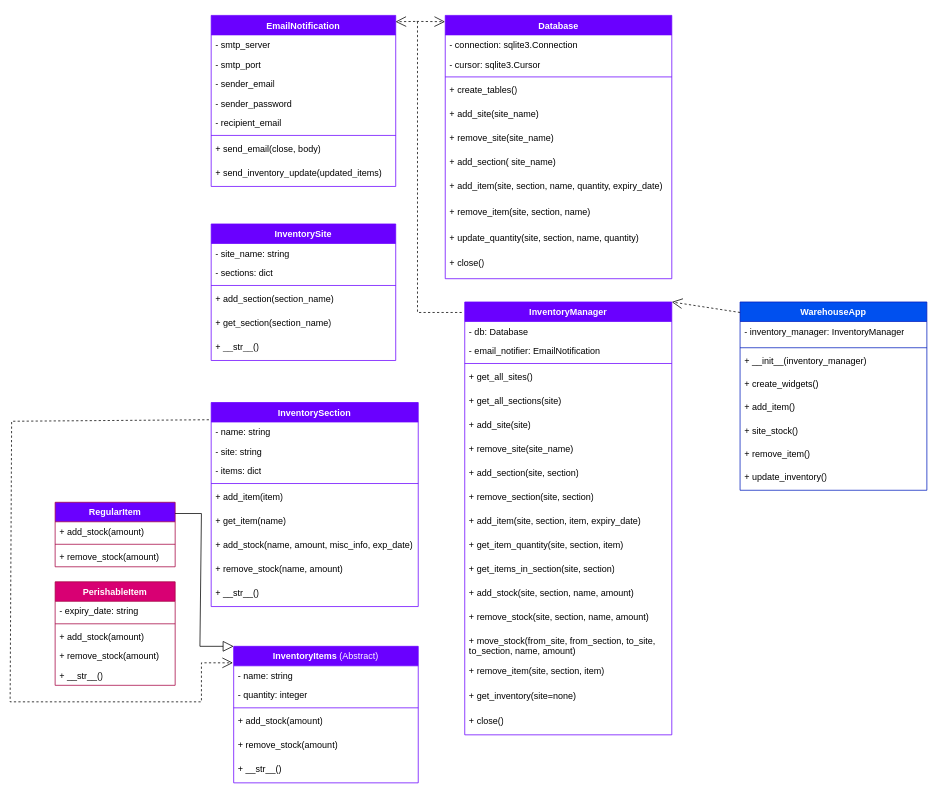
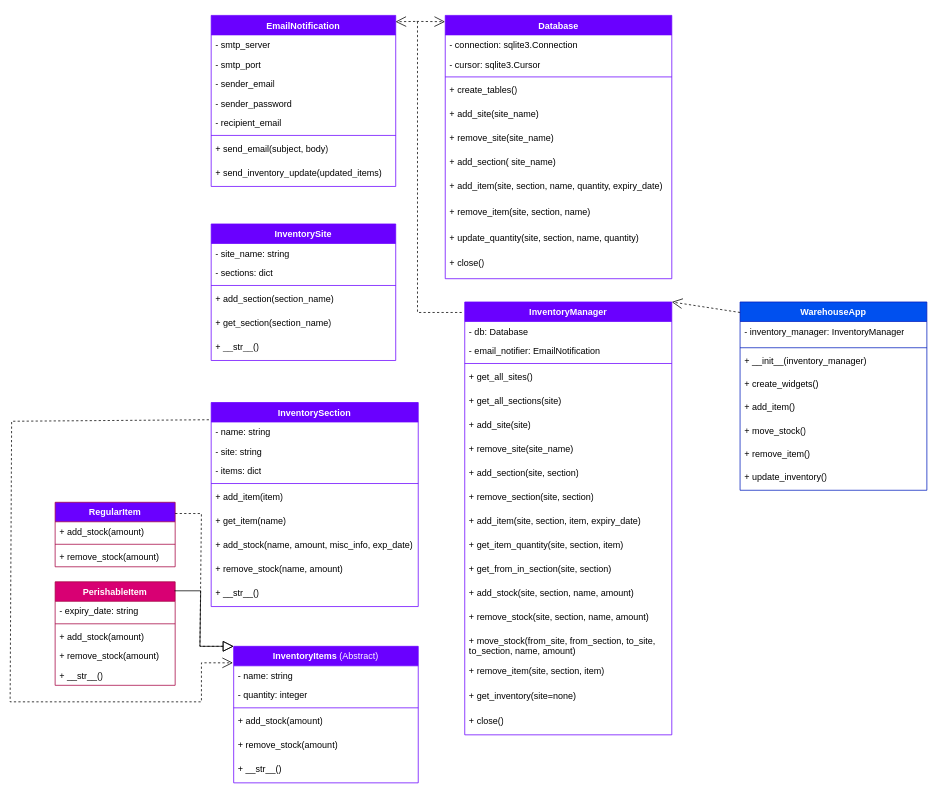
node "+ send_email(close, body)": label "+ send_email(close, body)" -> "+ send_email(subject, body)"
node "+ site_stock()": label "+ site_stock()" -> "+ move_stock()"
edge "RegularItem" -> "InventoryItems (Abstract)": style solid -> dashed
node "+ get_items_in_section(site, section)": label "+ get_items_in_section(site, section)" -> "+ get_from_in_section(site, section)"
edge "PerishableItem" -> "InventoryItems (Abstract)": added
